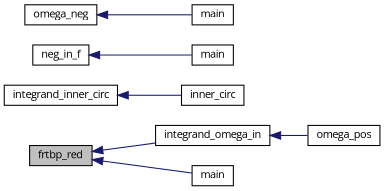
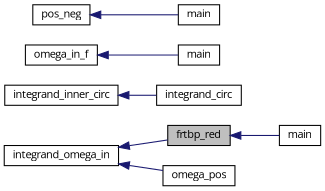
node "omega_neg": label "omega_neg" -> "pos_neg"
node "neg_in_f": label "neg_in_f" -> "omega_in_f"
node "inner_circ": label "inner_circ" -> "integrand_circ"
edge "integrand_omega_in" -> "frtbp_red": reversed
